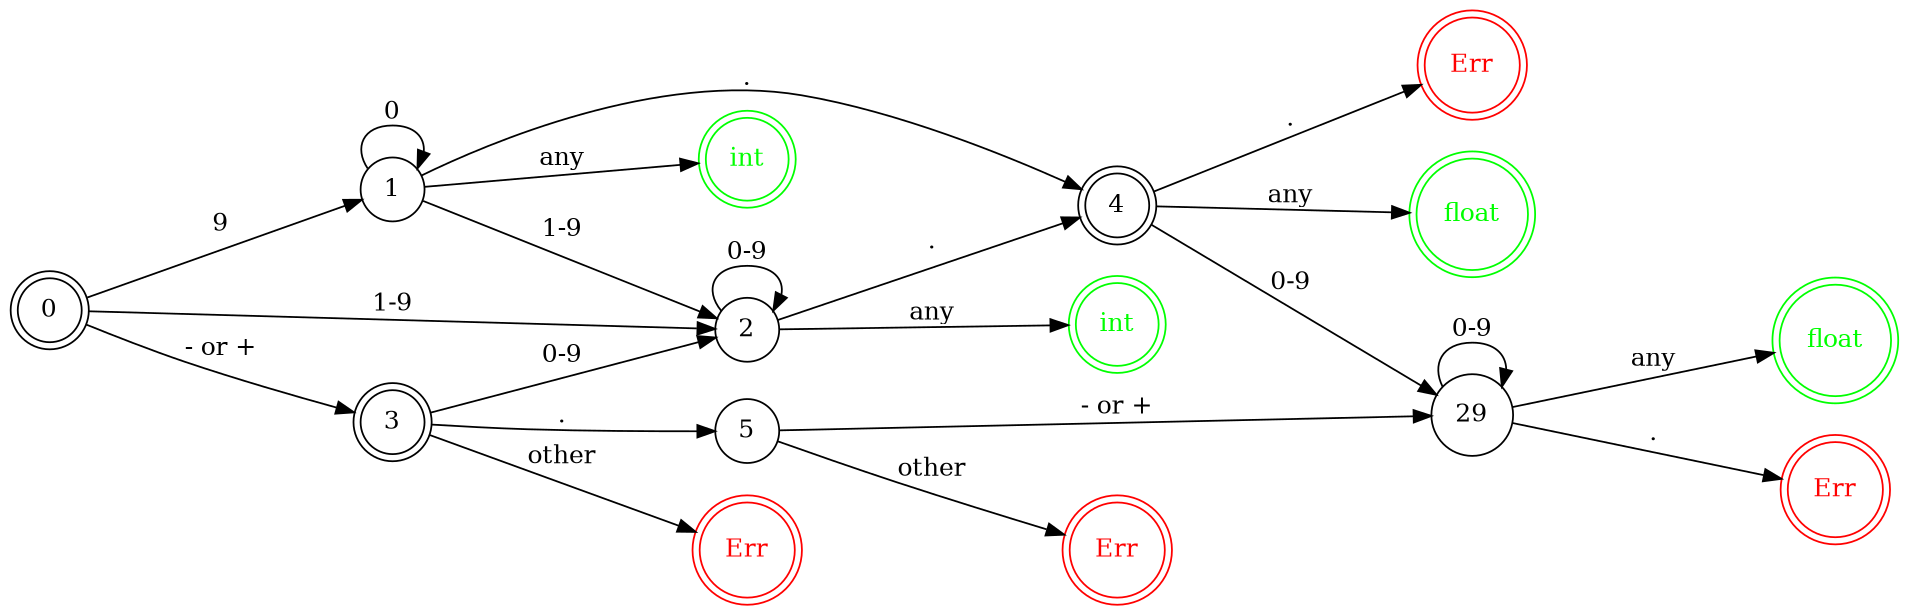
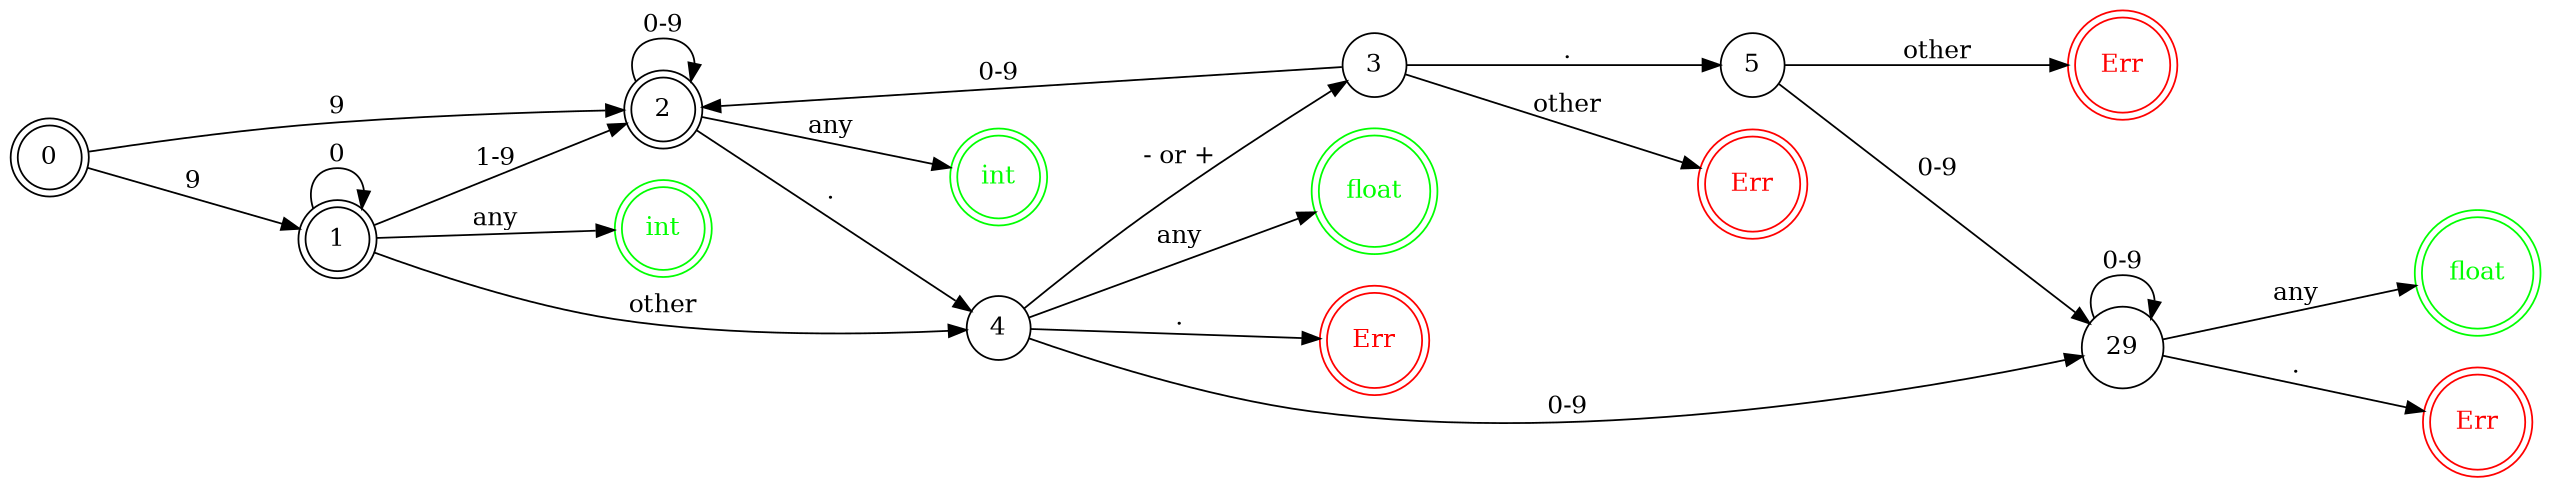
edge "1" -> "4": label "." -> "other"
node "1": shape circle -> doublecircle
node "4": shape doublecircle -> circle
edge "0" -> "2": label "1-9" -> "9"
node "2": shape circle -> doublecircle
edge "0" -> "3": now "4" -> "3"
edge "5" -> "29": label "- or +" -> "0-9"
node "3": shape doublecircle -> circle
